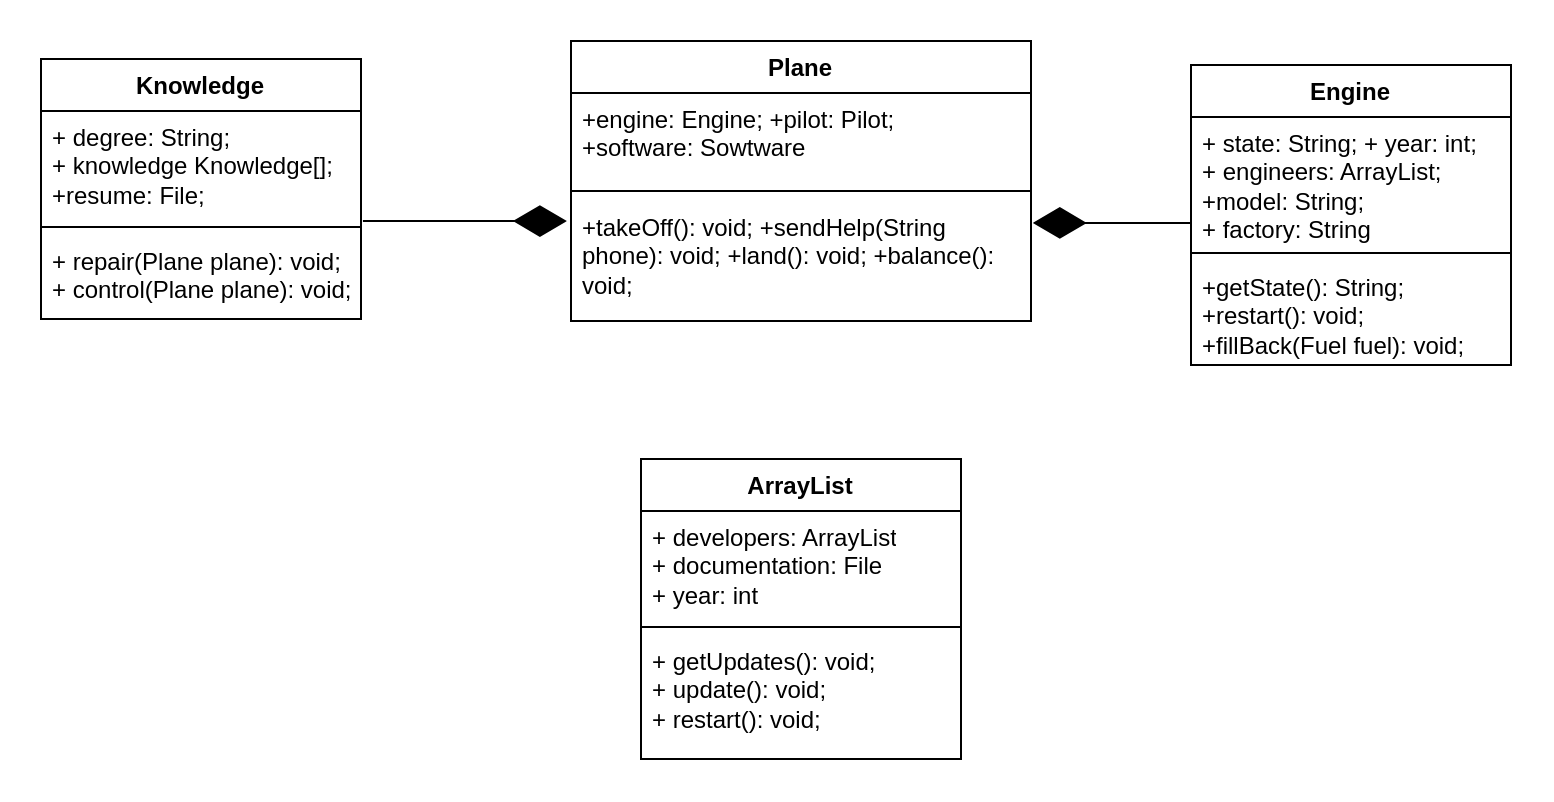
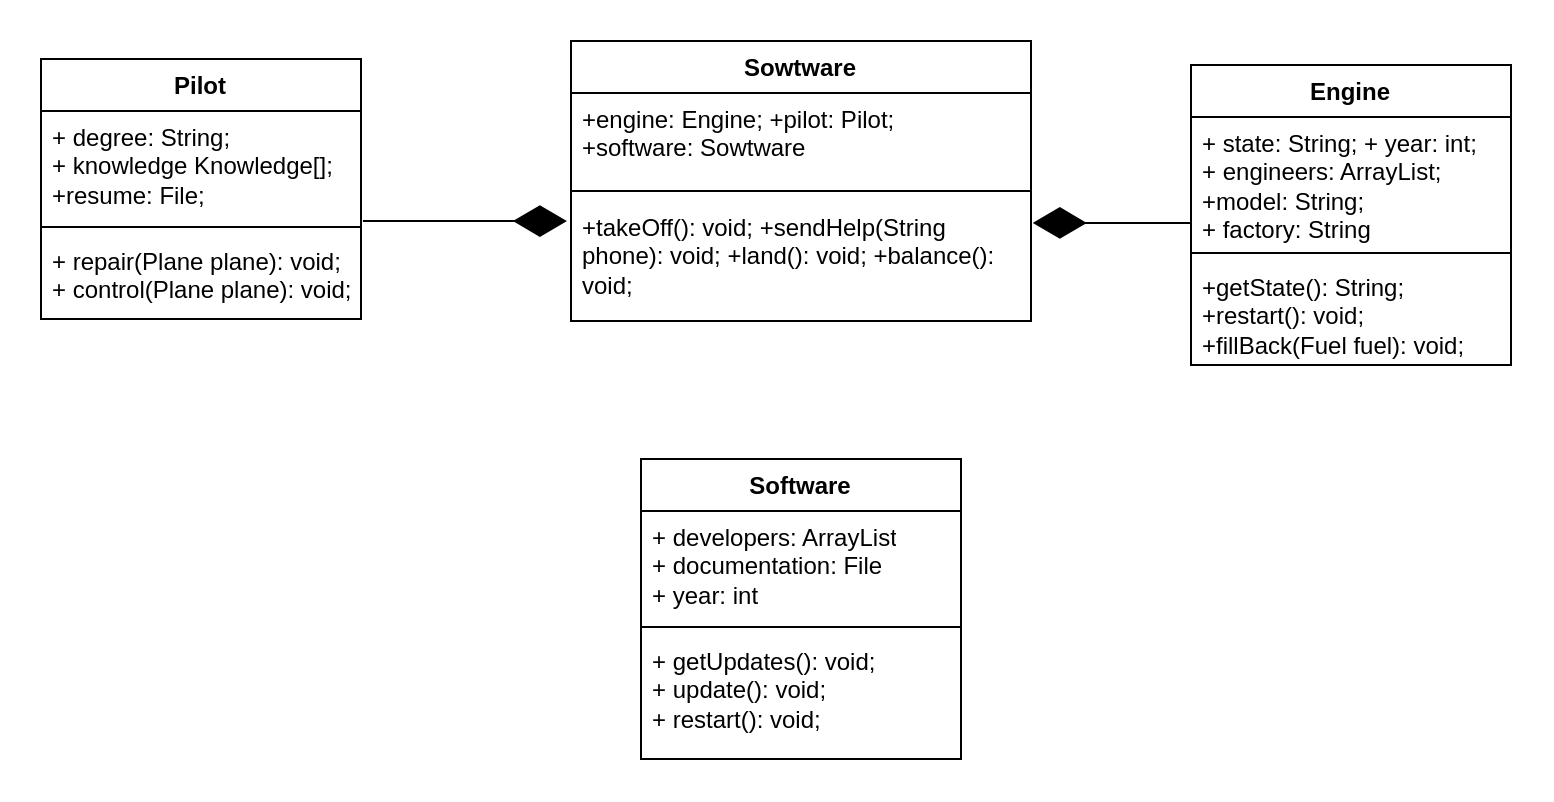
node "Plane": label "Plane" -> "Sowtware"
node "Knowledge": label "Knowledge" -> "Pilot"
node "ArrayList": label "ArrayList" -> "Software"
